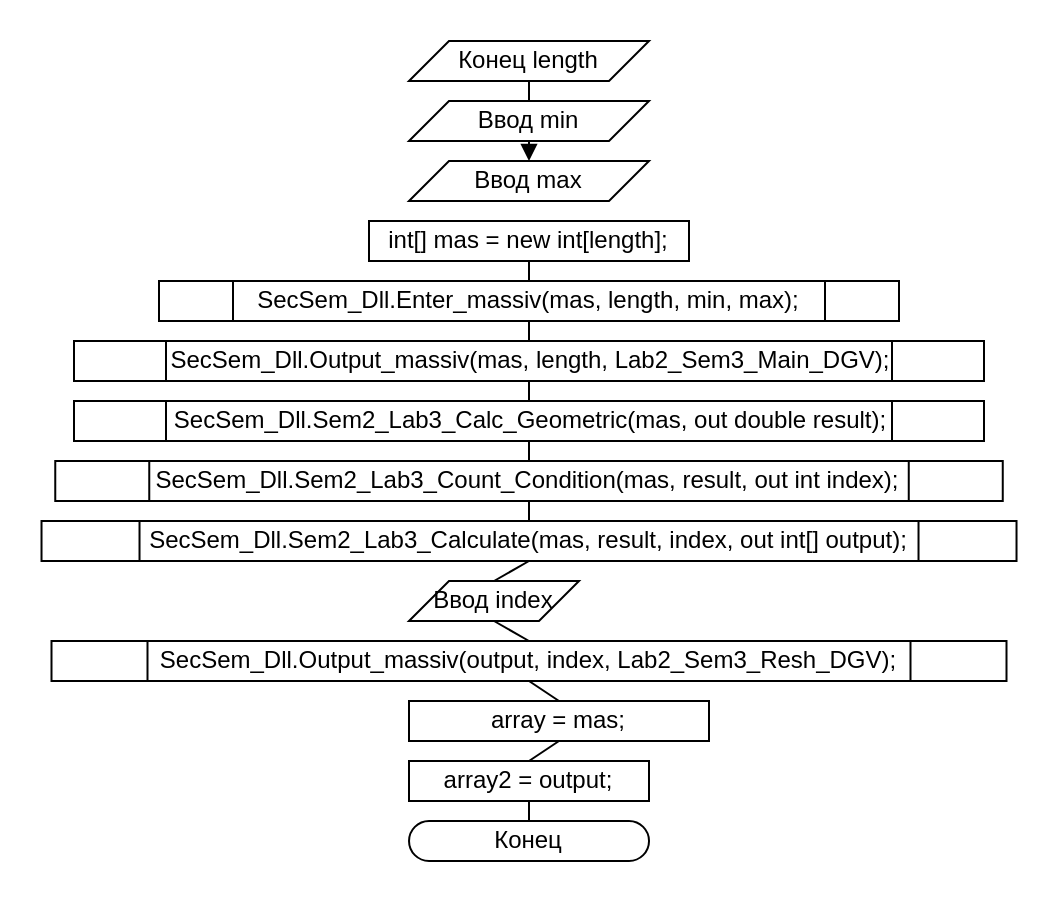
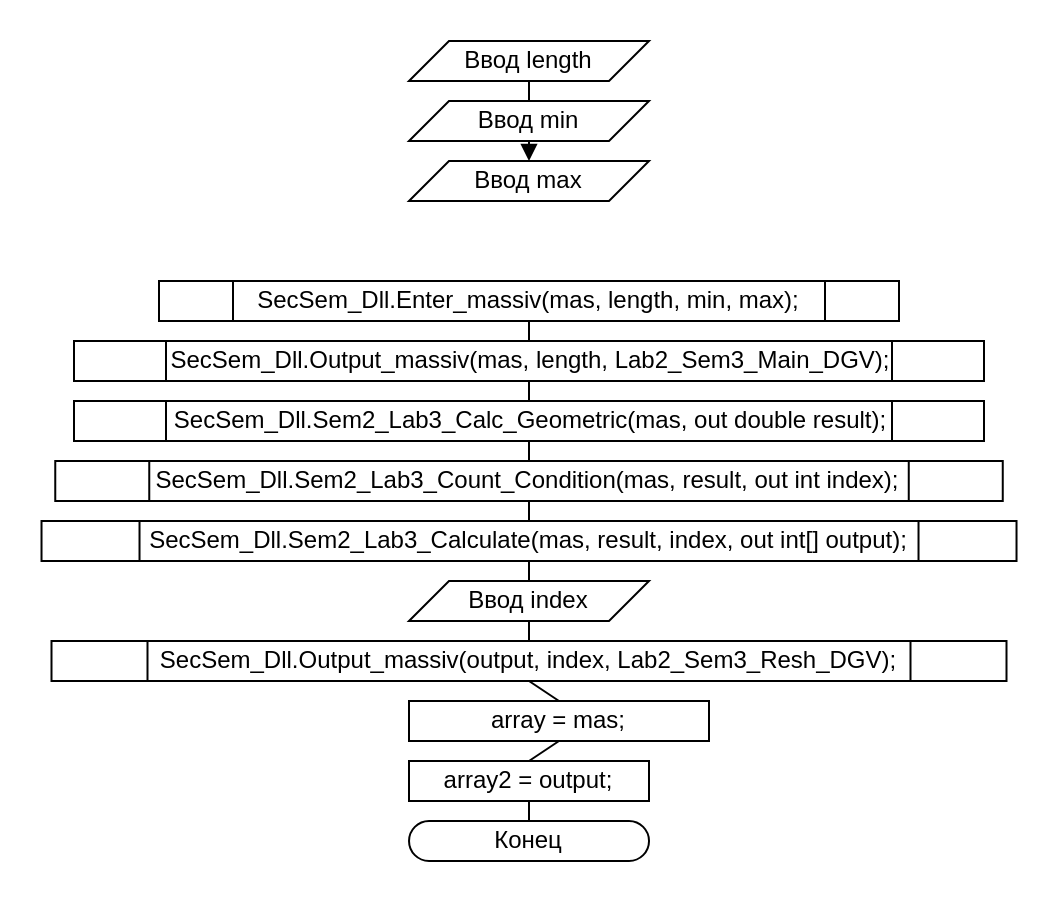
node "Конец length": label "Конец length" -> "Ввод length"
node "int[] mas = new int[length];": removed
edge "int[] mas = new int[length];" -- "SecSem_Dll.Enter_massiv(mas, length, min, max);": removed
node "Ввод index": size 170x40 -> 240x40
